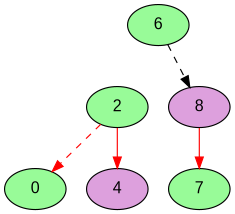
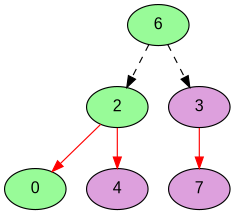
edge "6" -> "2": added
node "8": label "8" -> "3"
edge "2" -> "0": style dashed -> solid
node "7": fillcolor palegreen -> plum
